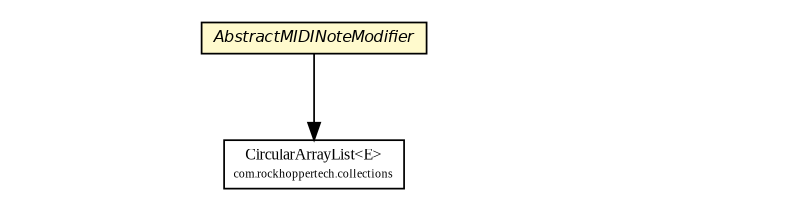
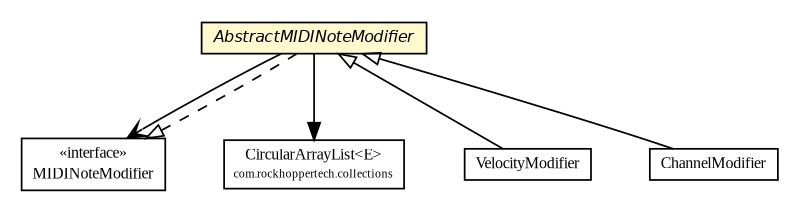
node "MIDINoteModifier": added
node "VelocityModifier": added
node "ChannelModifier": added
